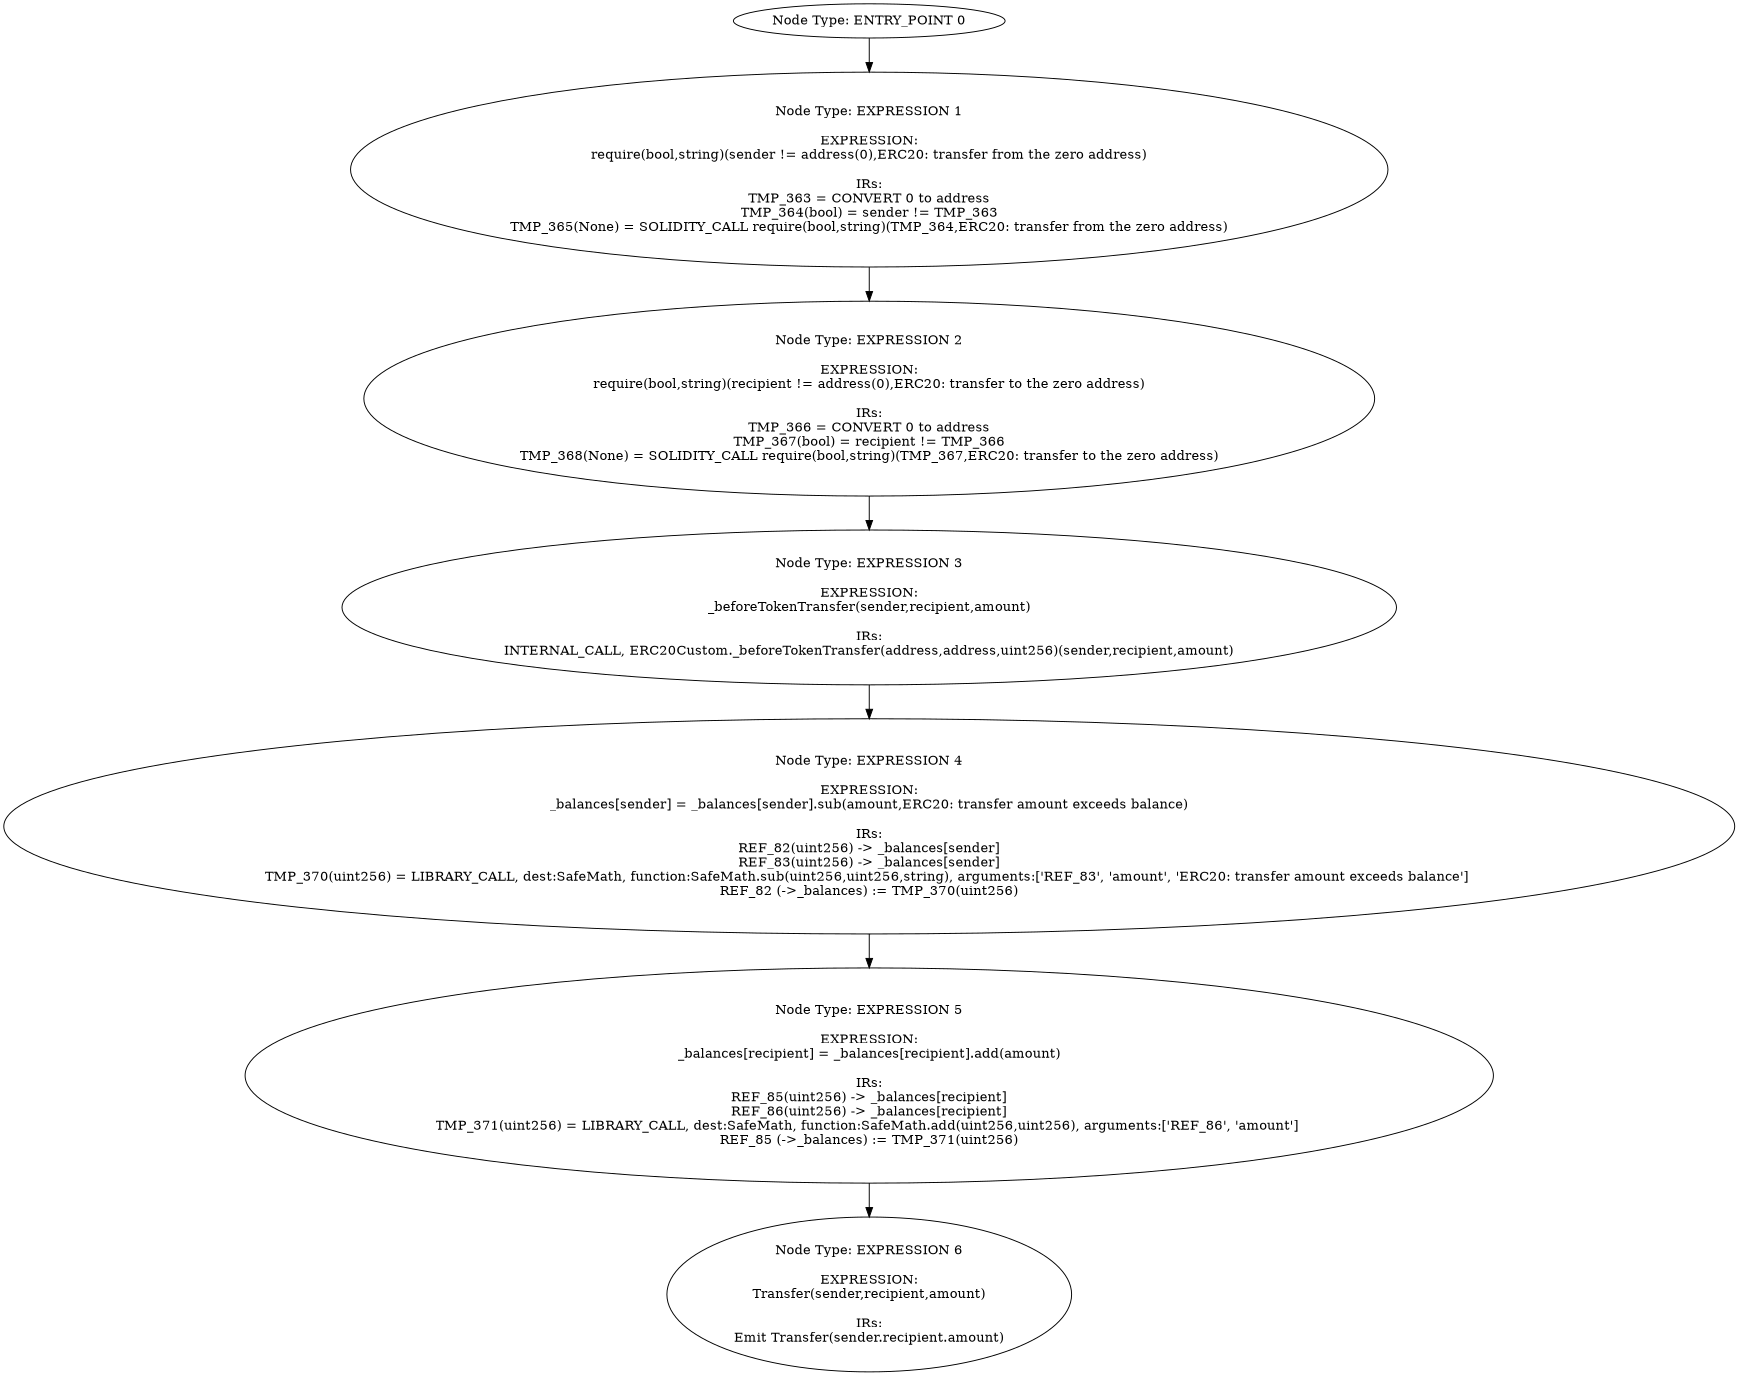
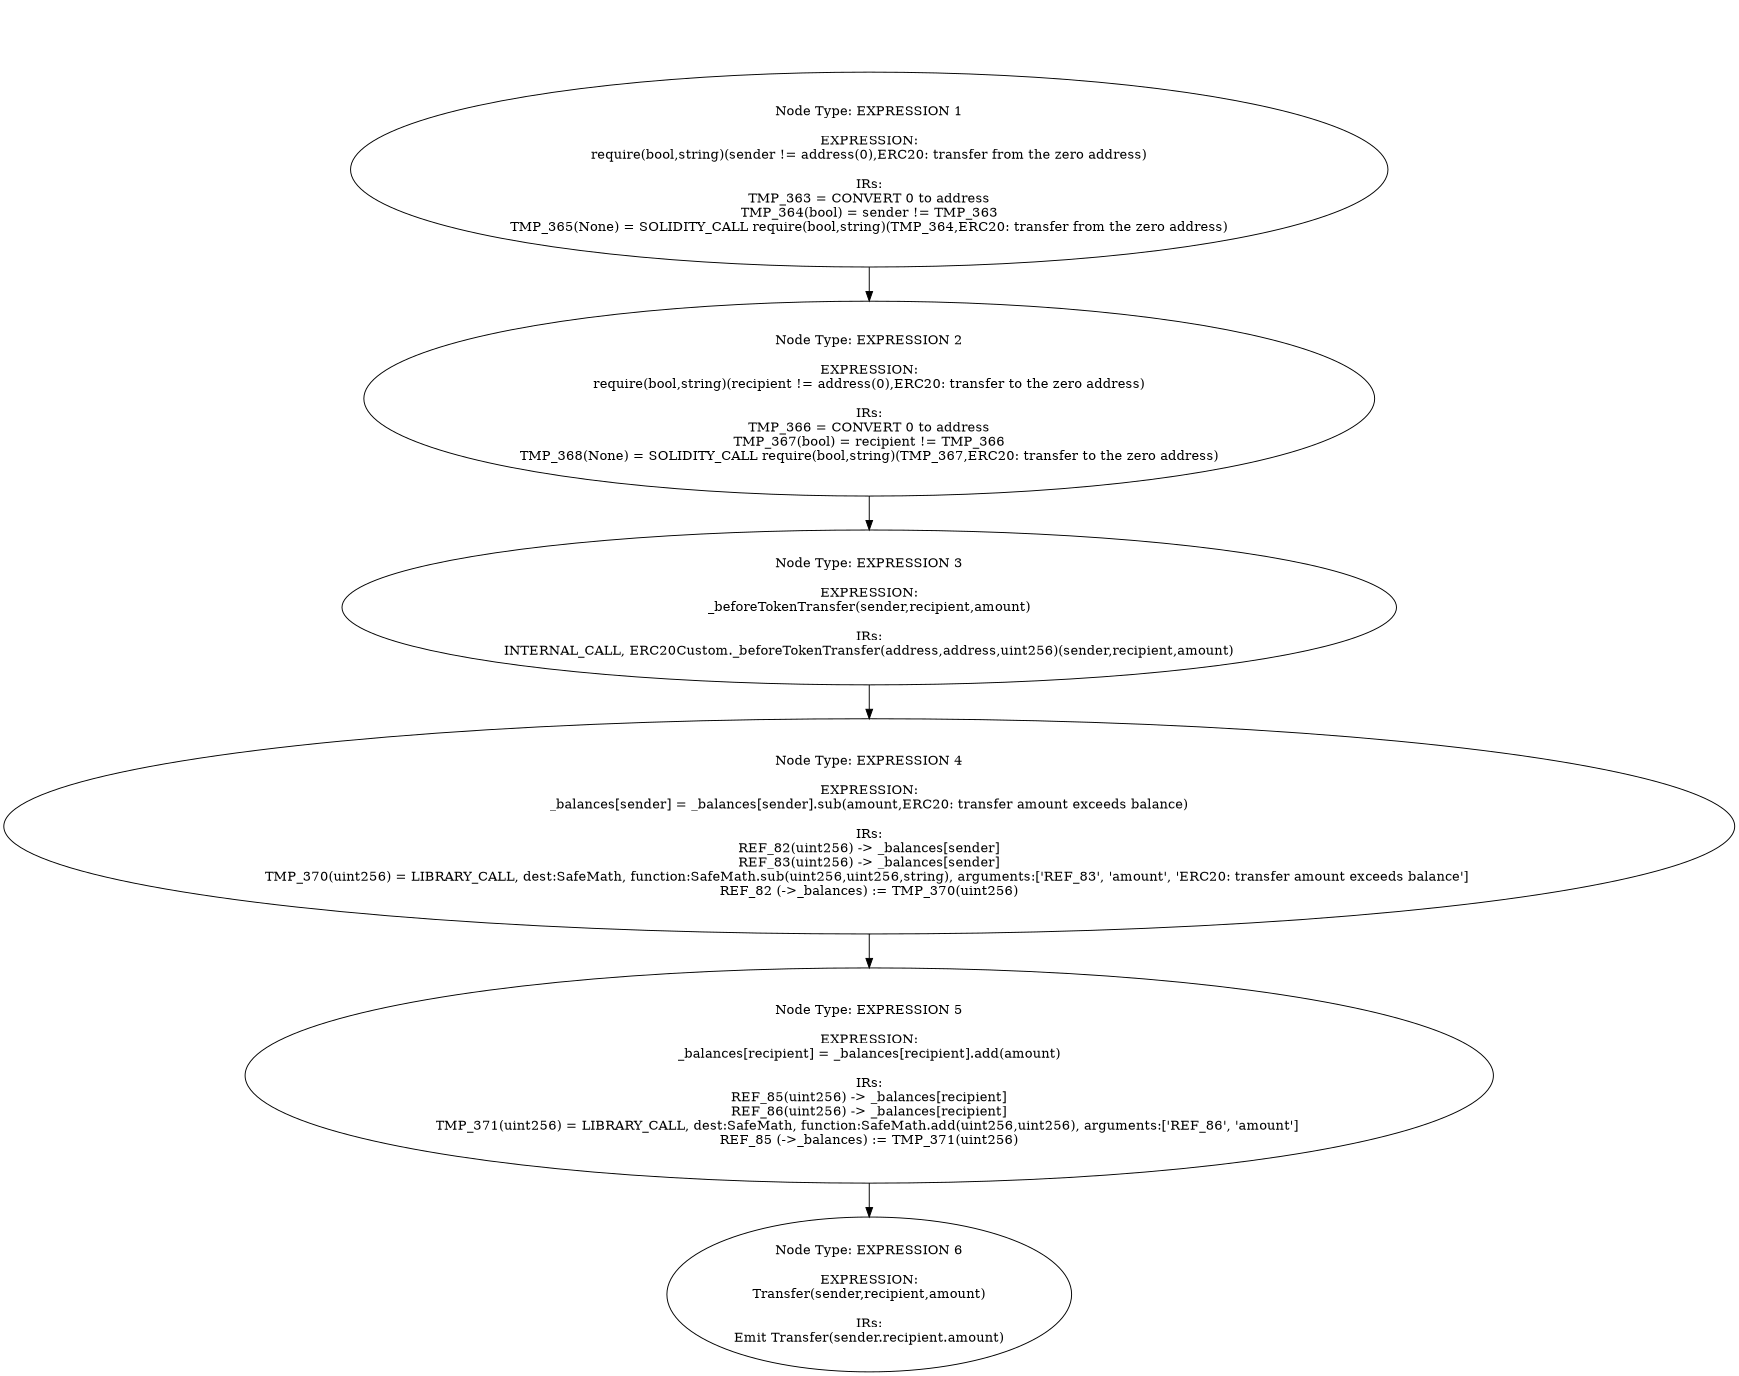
node "Node Type: ENTRY_POINT 0": removed
